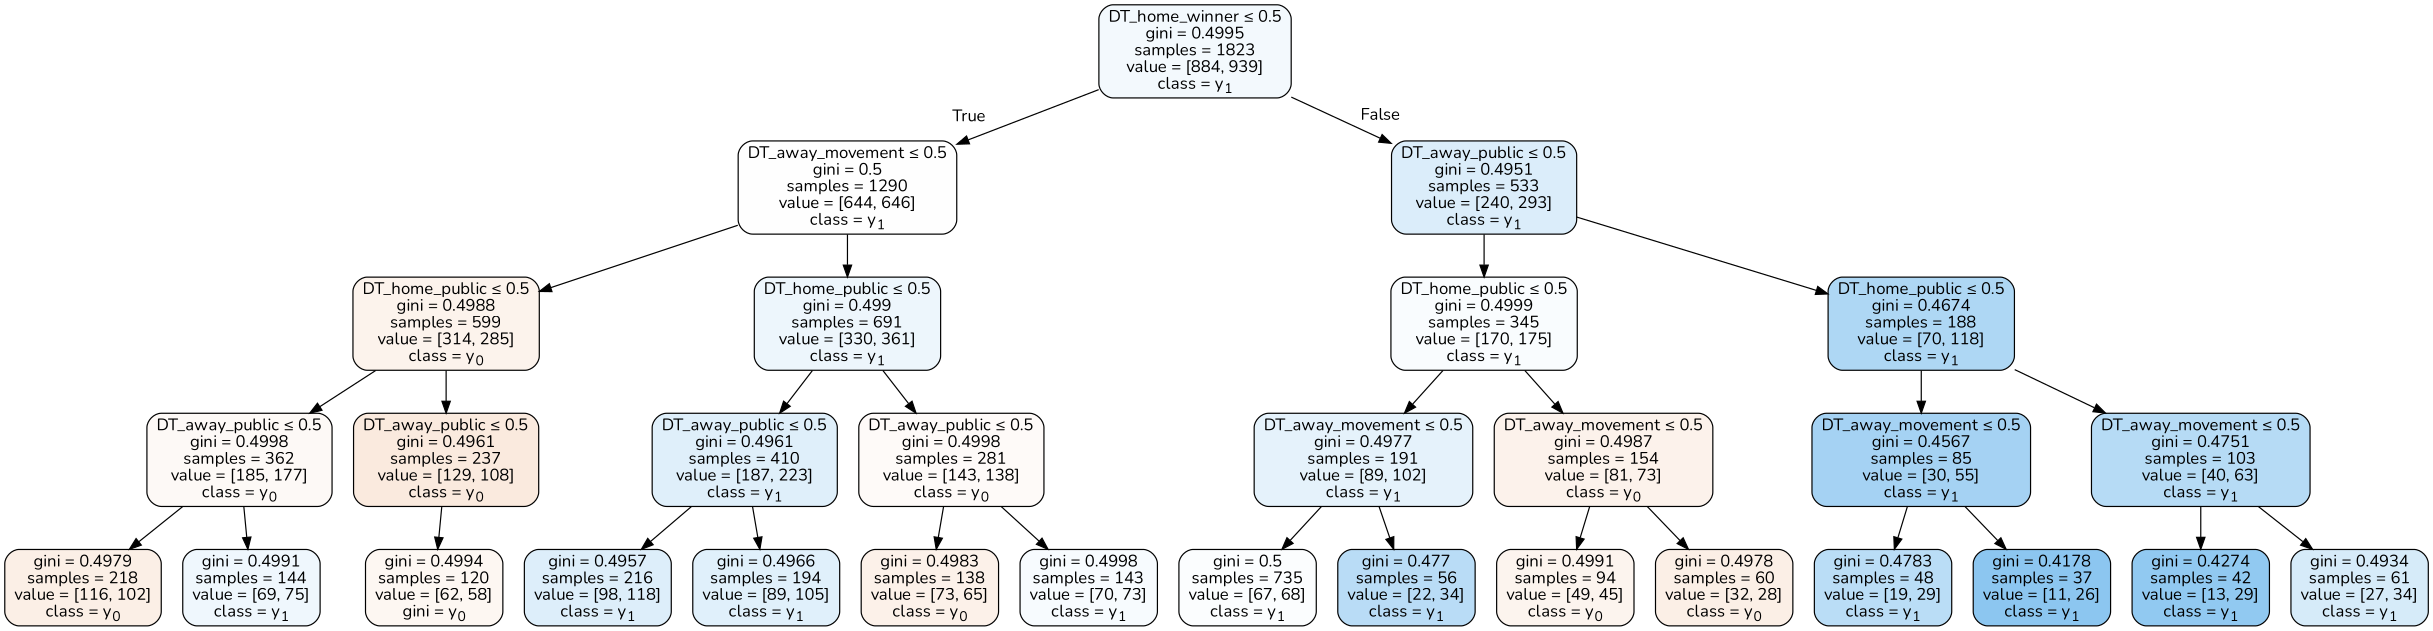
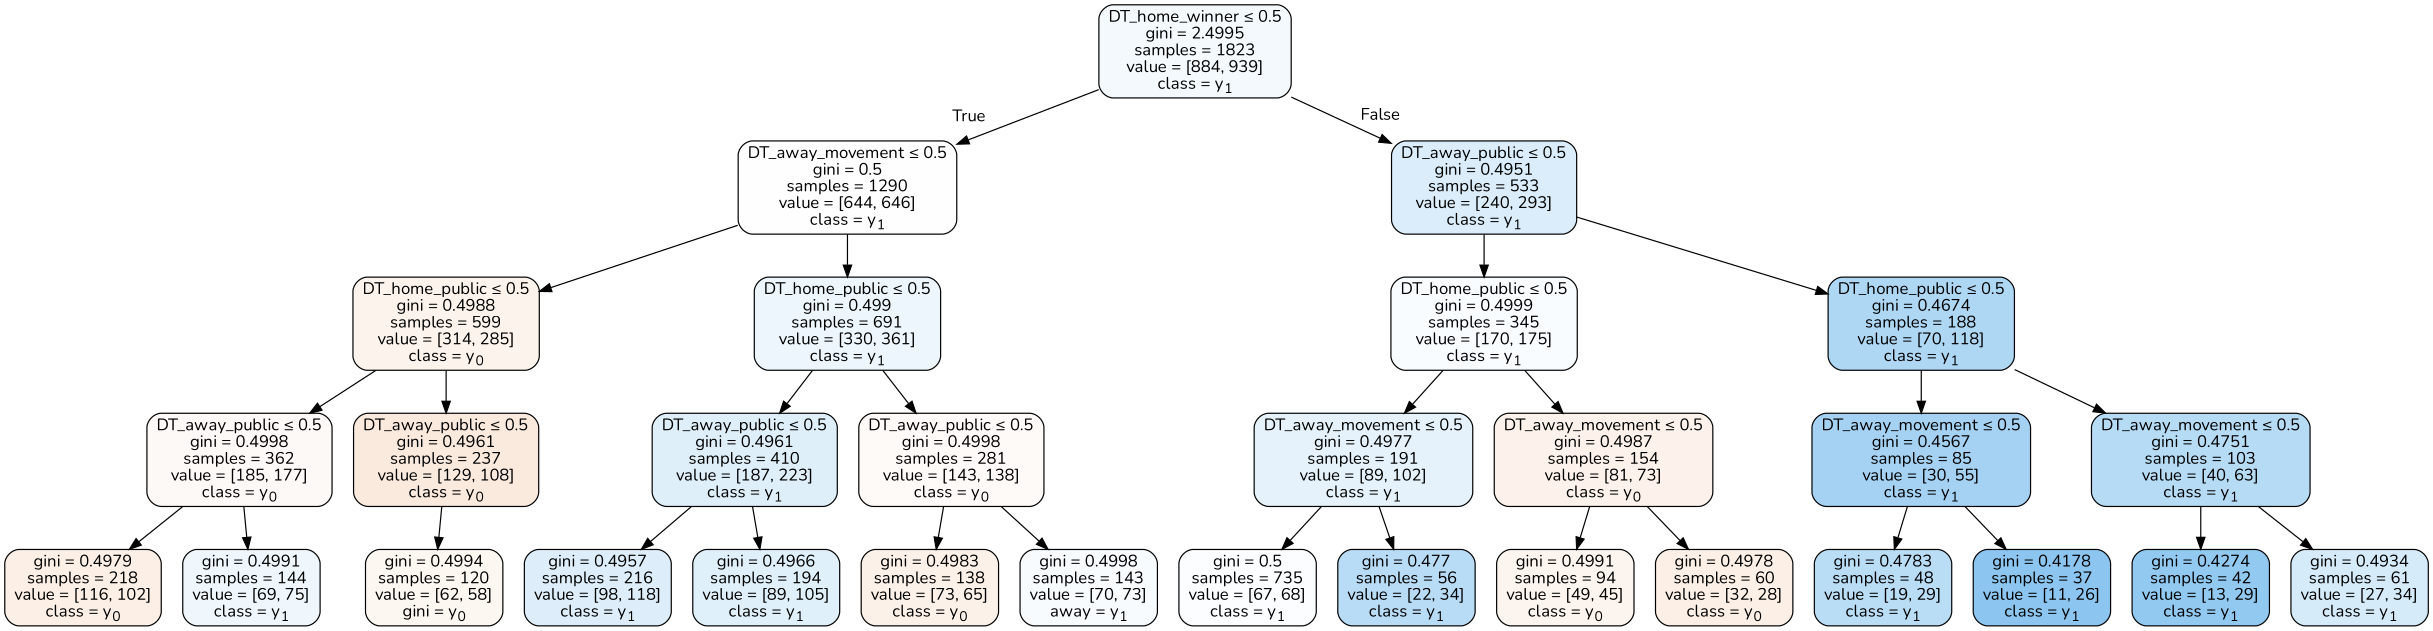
node "DT_home_winner ≤ 0.5": text "gini = 0.4995" -> "gini = 2.4995"
node "gini = 0.4998": text "class = y" -> "away = y"
